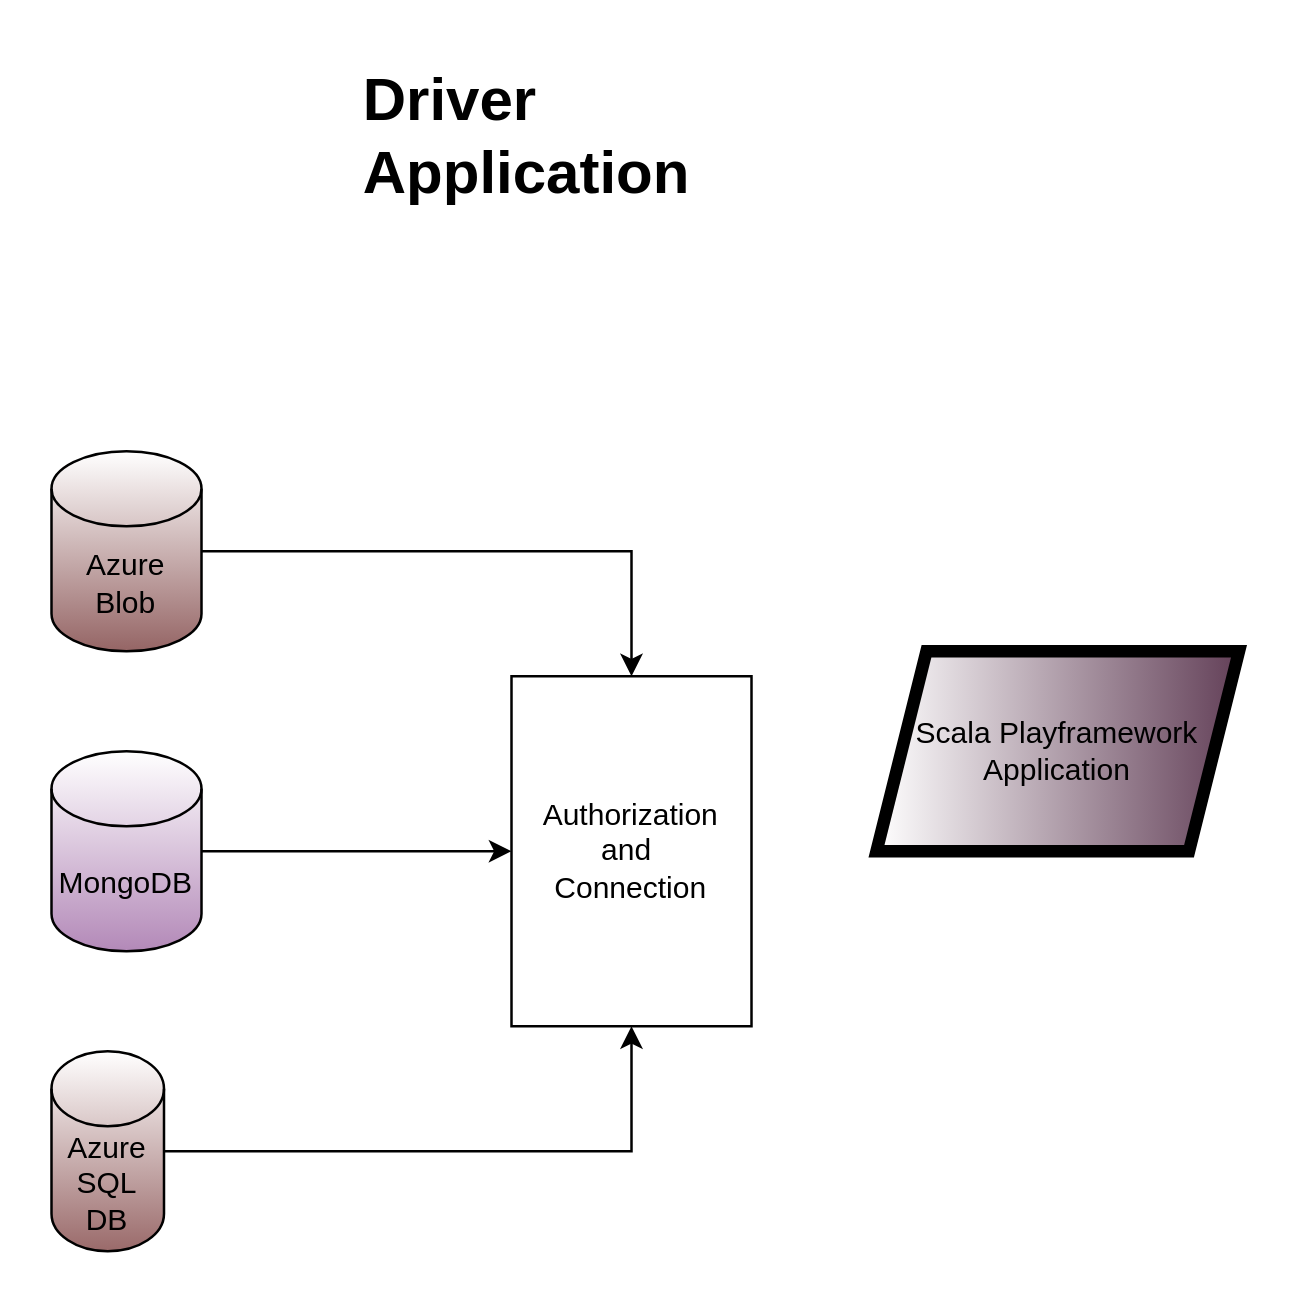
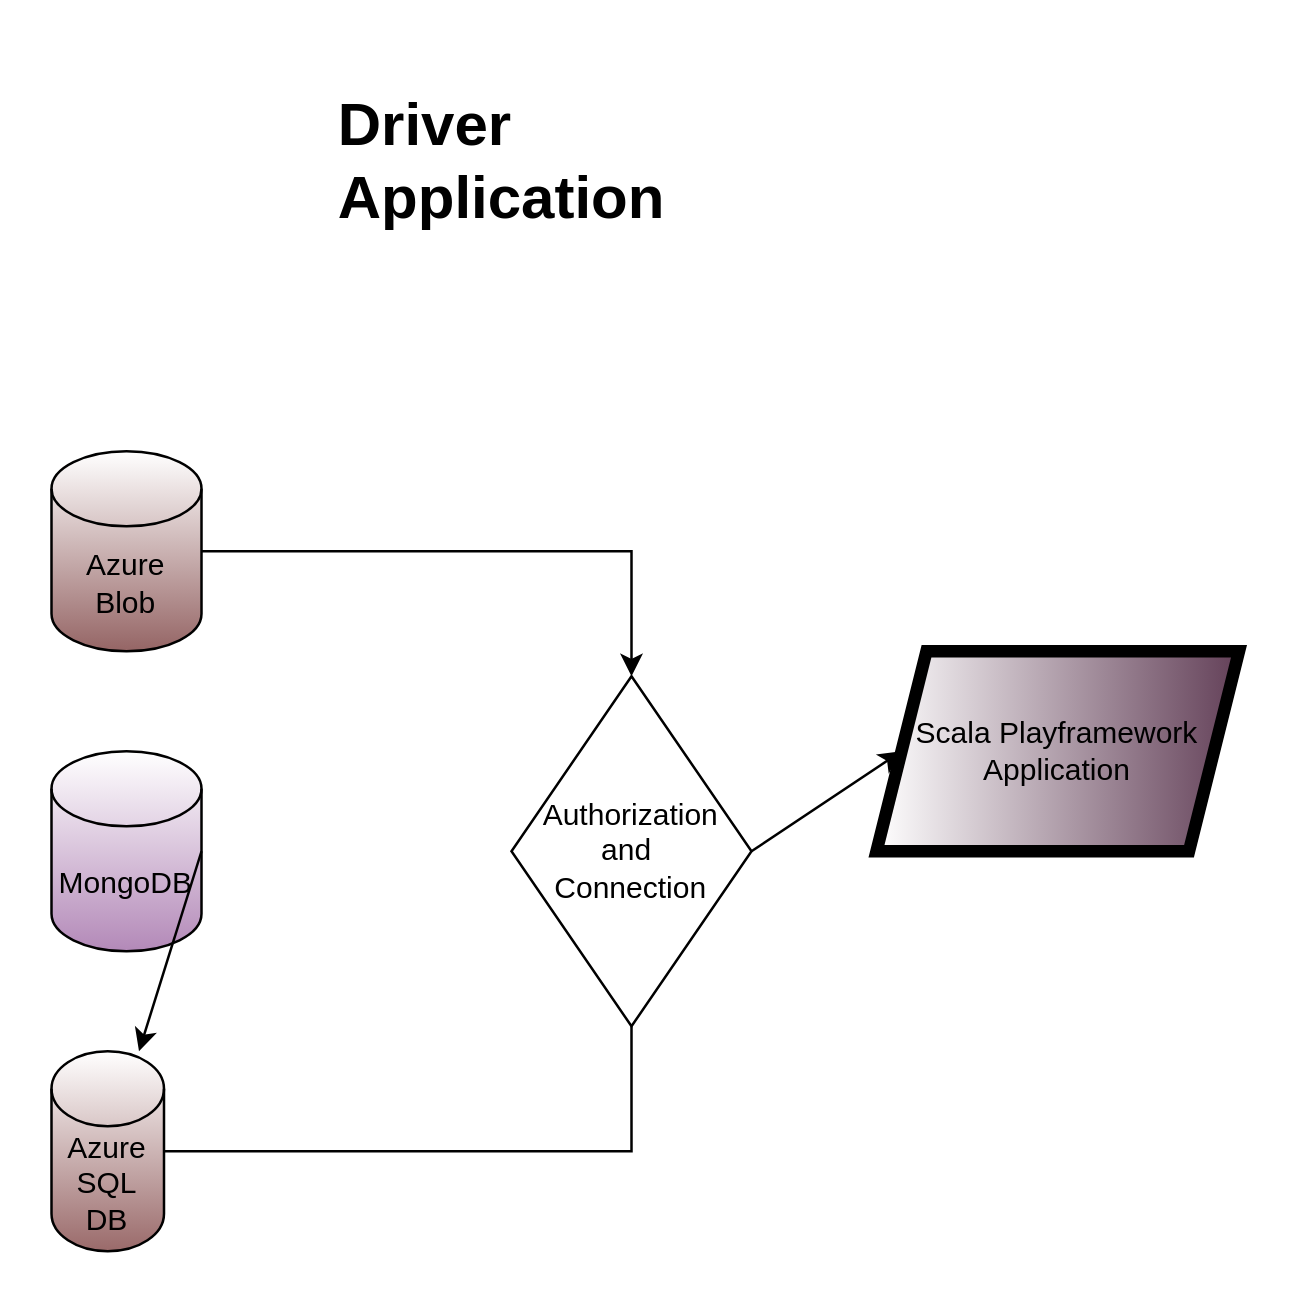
node "Driver Application": moved (589, 201) -> (564, 226)
edge "Authorization and Connection" -> "Scala Playframework Application": added
edge "MongoDB" -> "Authorization and Connection": now "MongoDB" -> "Azure SQL DB"
node "Authorization and Connection": shape rectangle -> diamond
edge "Azure SQL DB" -> "Authorization and Connection": arrowhead classic -> none
